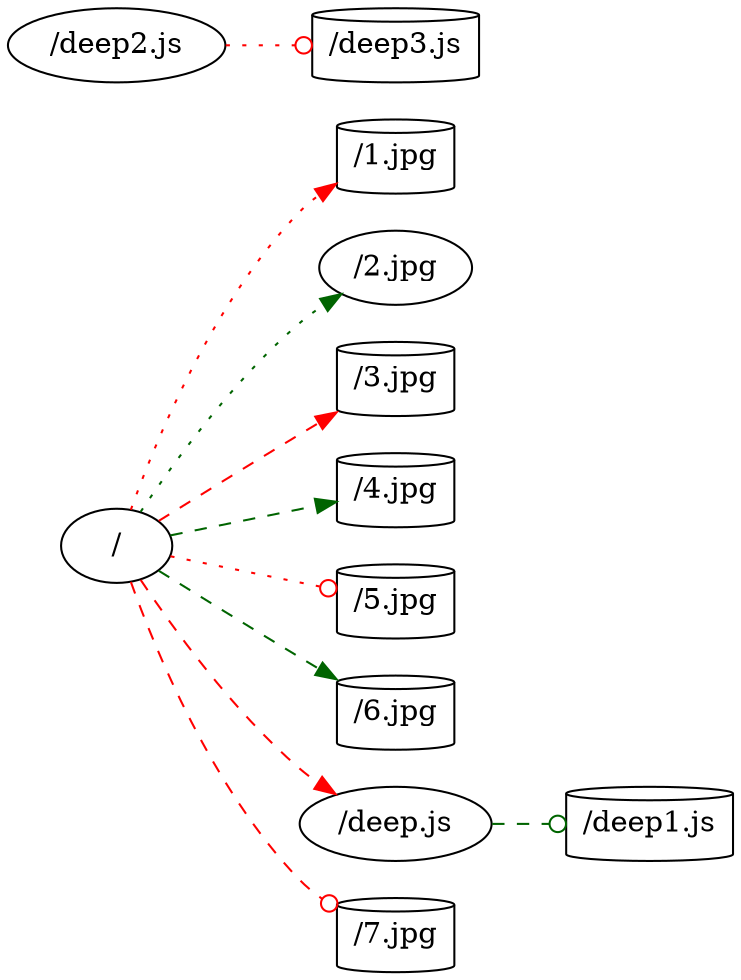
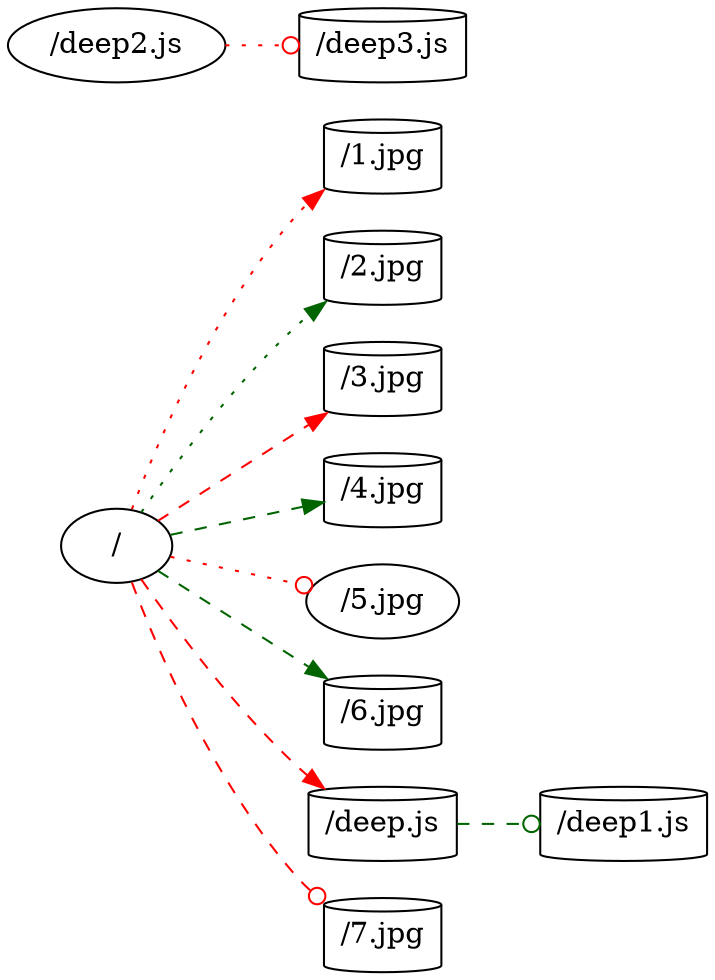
node "/2.jpg": shape ellipse -> cylinder
node "/5.jpg": shape cylinder -> ellipse
node "/deep.js": shape ellipse -> cylinder
